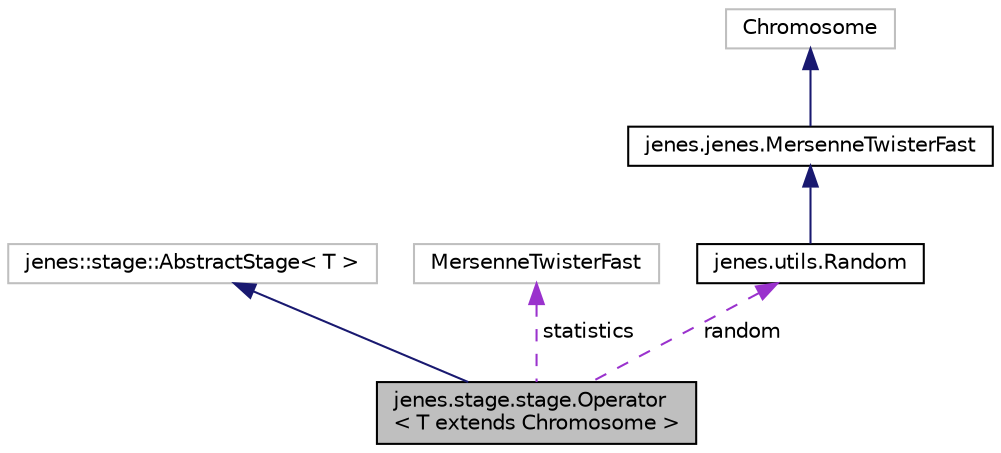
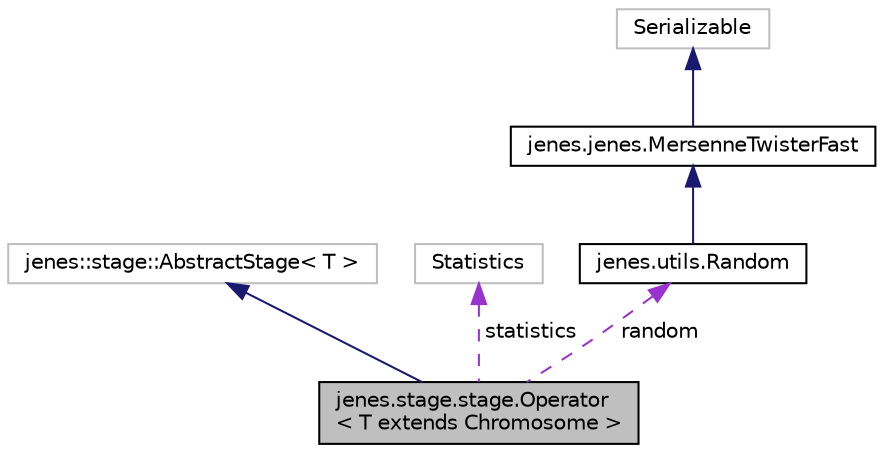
node "Chromosome": label "Chromosome" -> "Serializable"
node "MersenneTwisterFast": label "MersenneTwisterFast" -> "Statistics"
